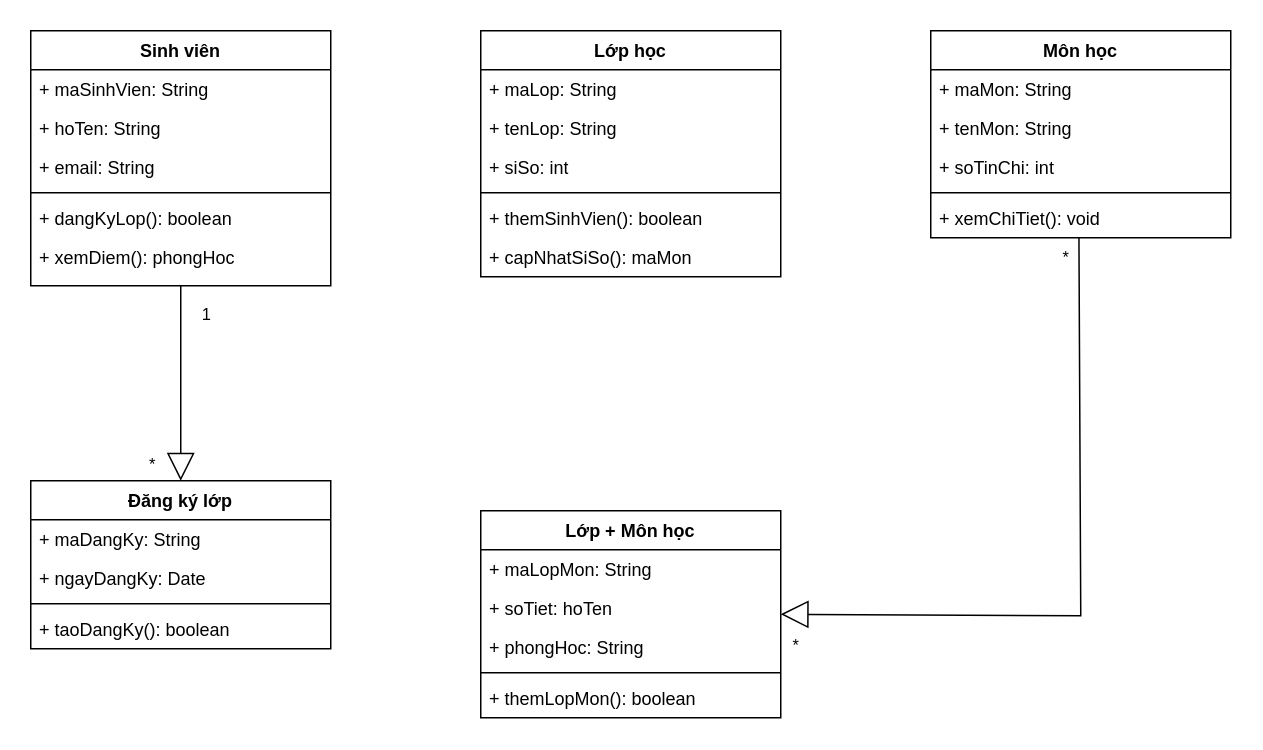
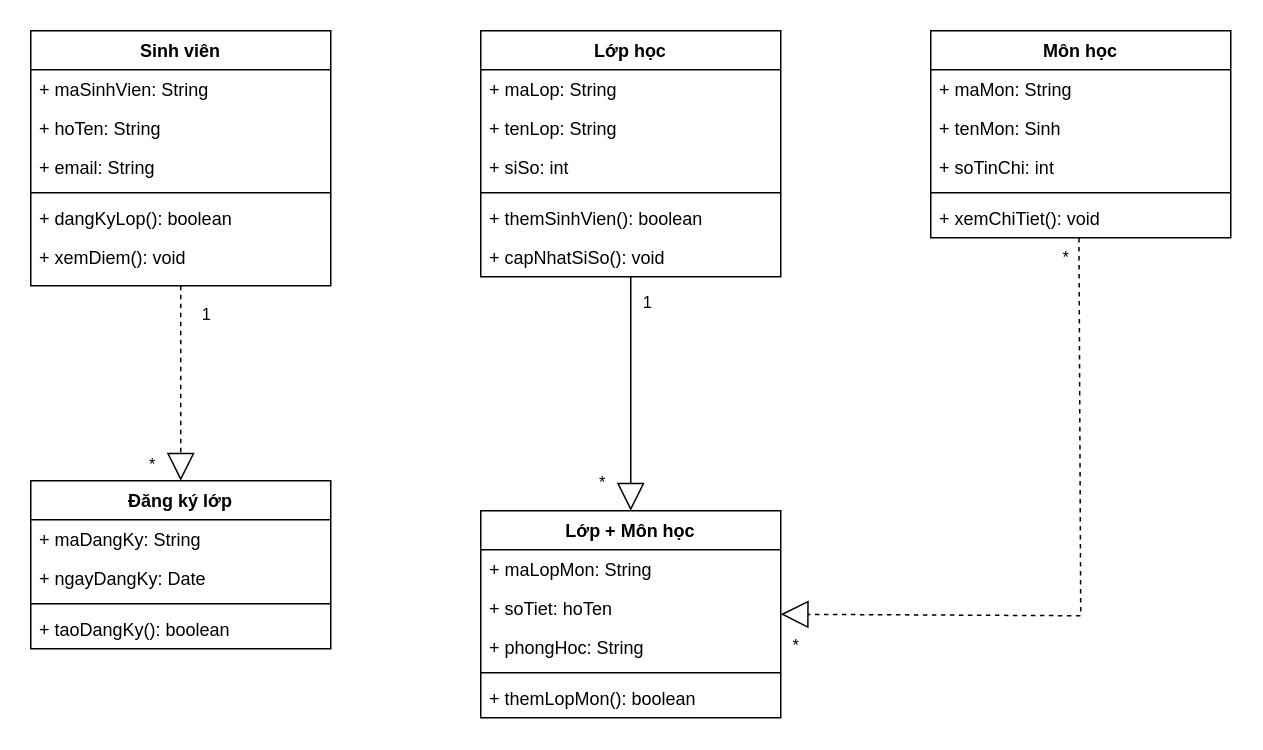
node "+ tenMon: String": label "+ tenMon: String" -> "+ tenMon: Sinh"
node "+ xemDiem(): phongHoc": label "+ xemDiem(): phongHoc" -> "+ xemDiem(): void"
node "+ capNhatSiSo(): maMon": label "+ capNhatSiSo(): maMon" -> "+ capNhatSiSo(): void"
edge "Sinh viên" -> "Đăng ký lớp": style solid -> dashed
edge "Lớp học" -> "Lớp + Môn học": added, labels "1", "*"
edge "+ xemChiTiet(): void" -> "Lớp + Môn học": style solid -> dashed
